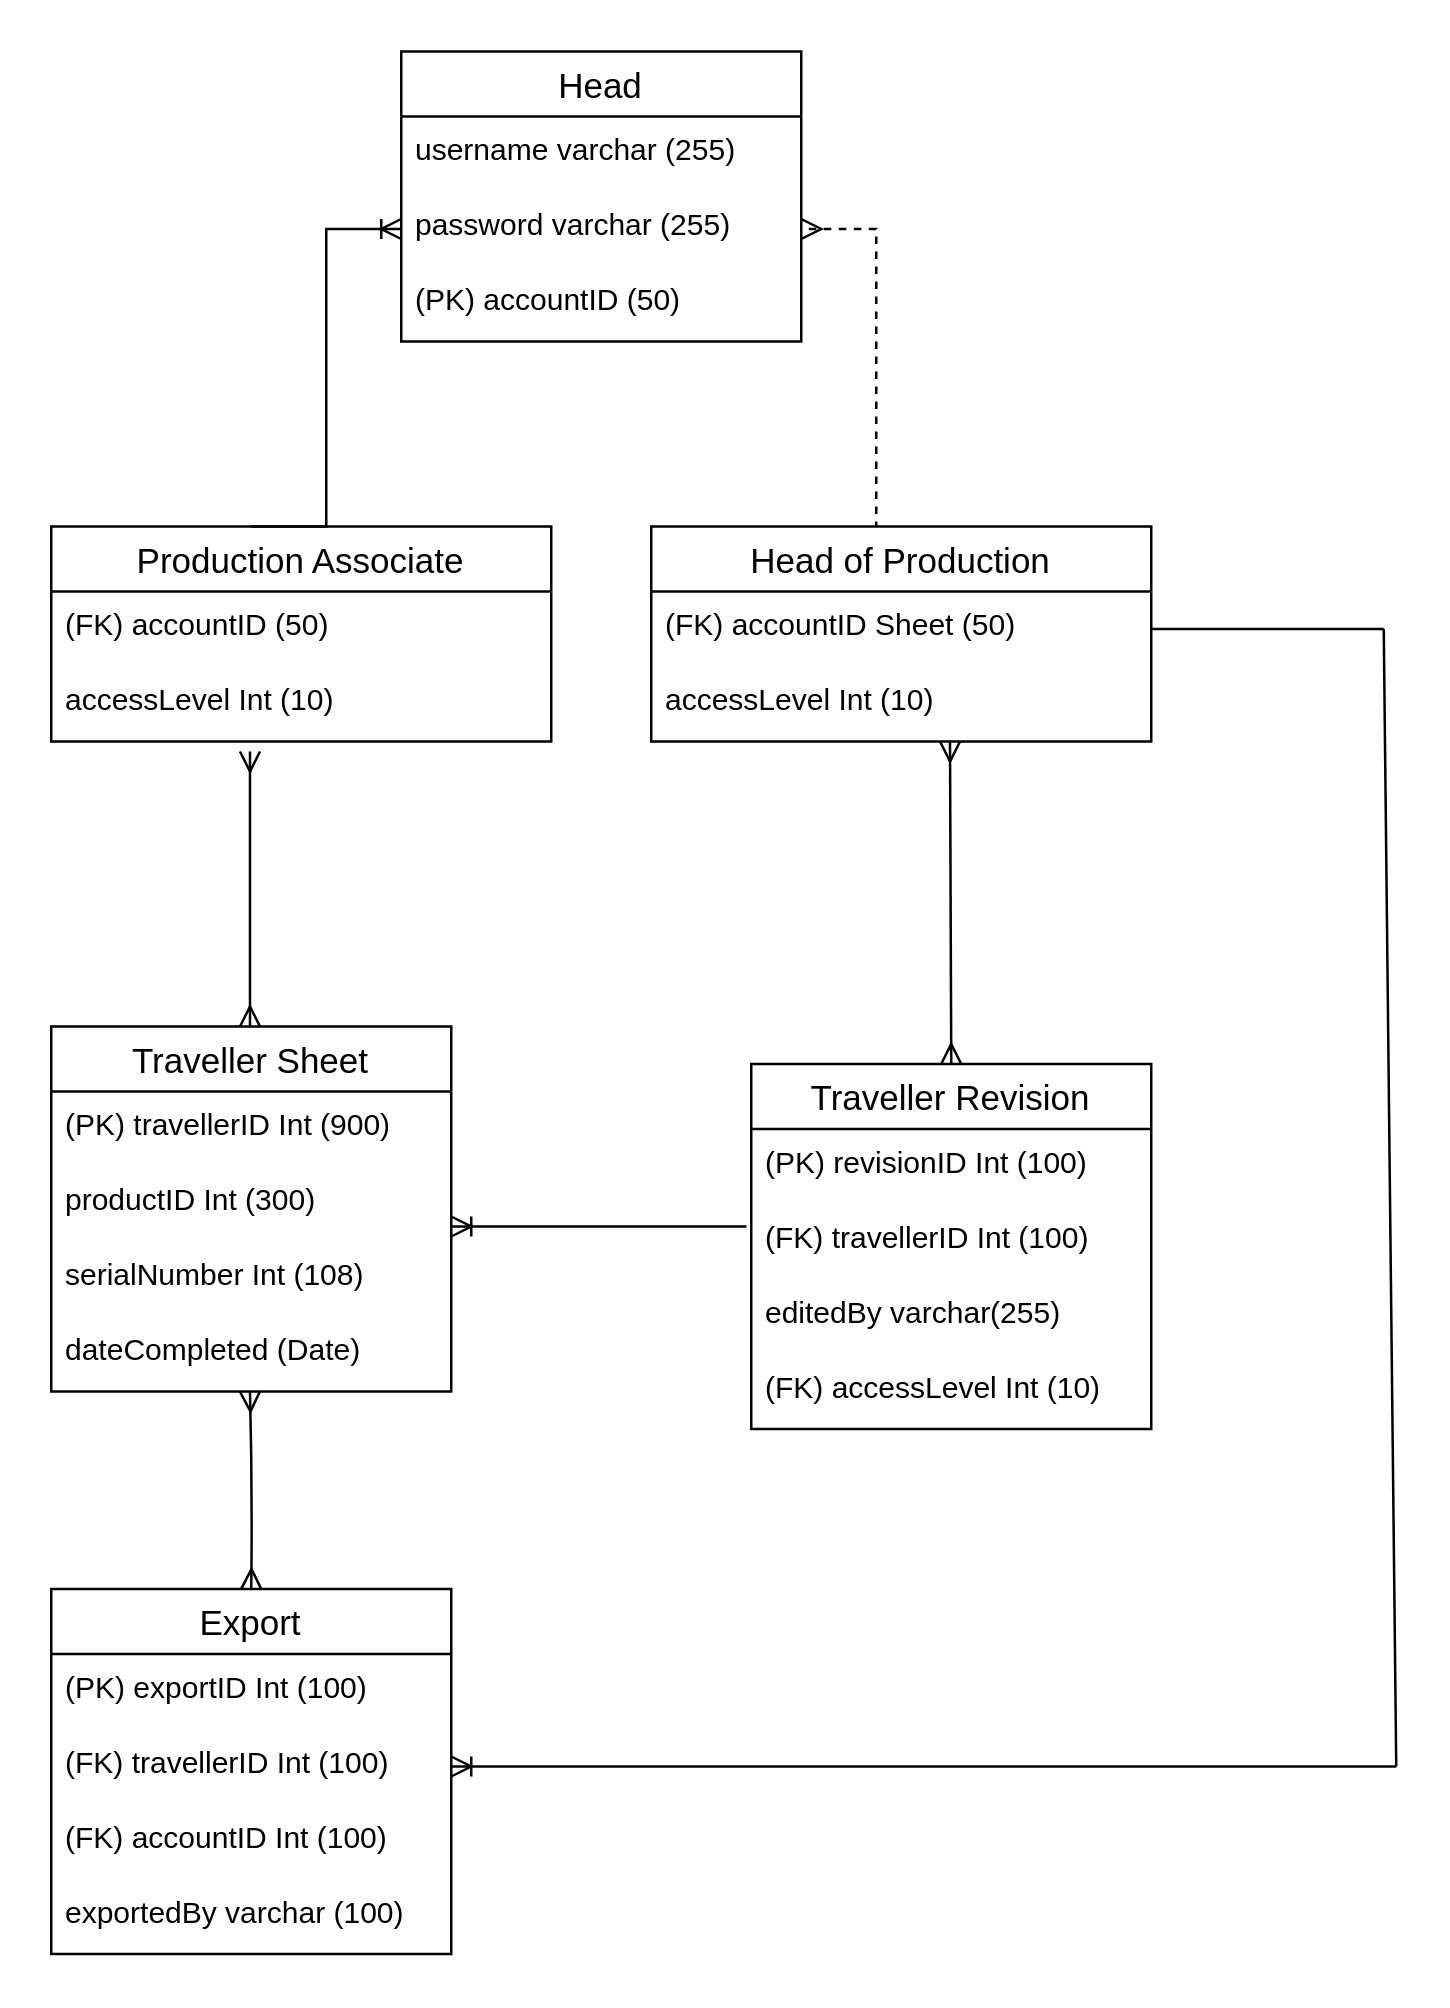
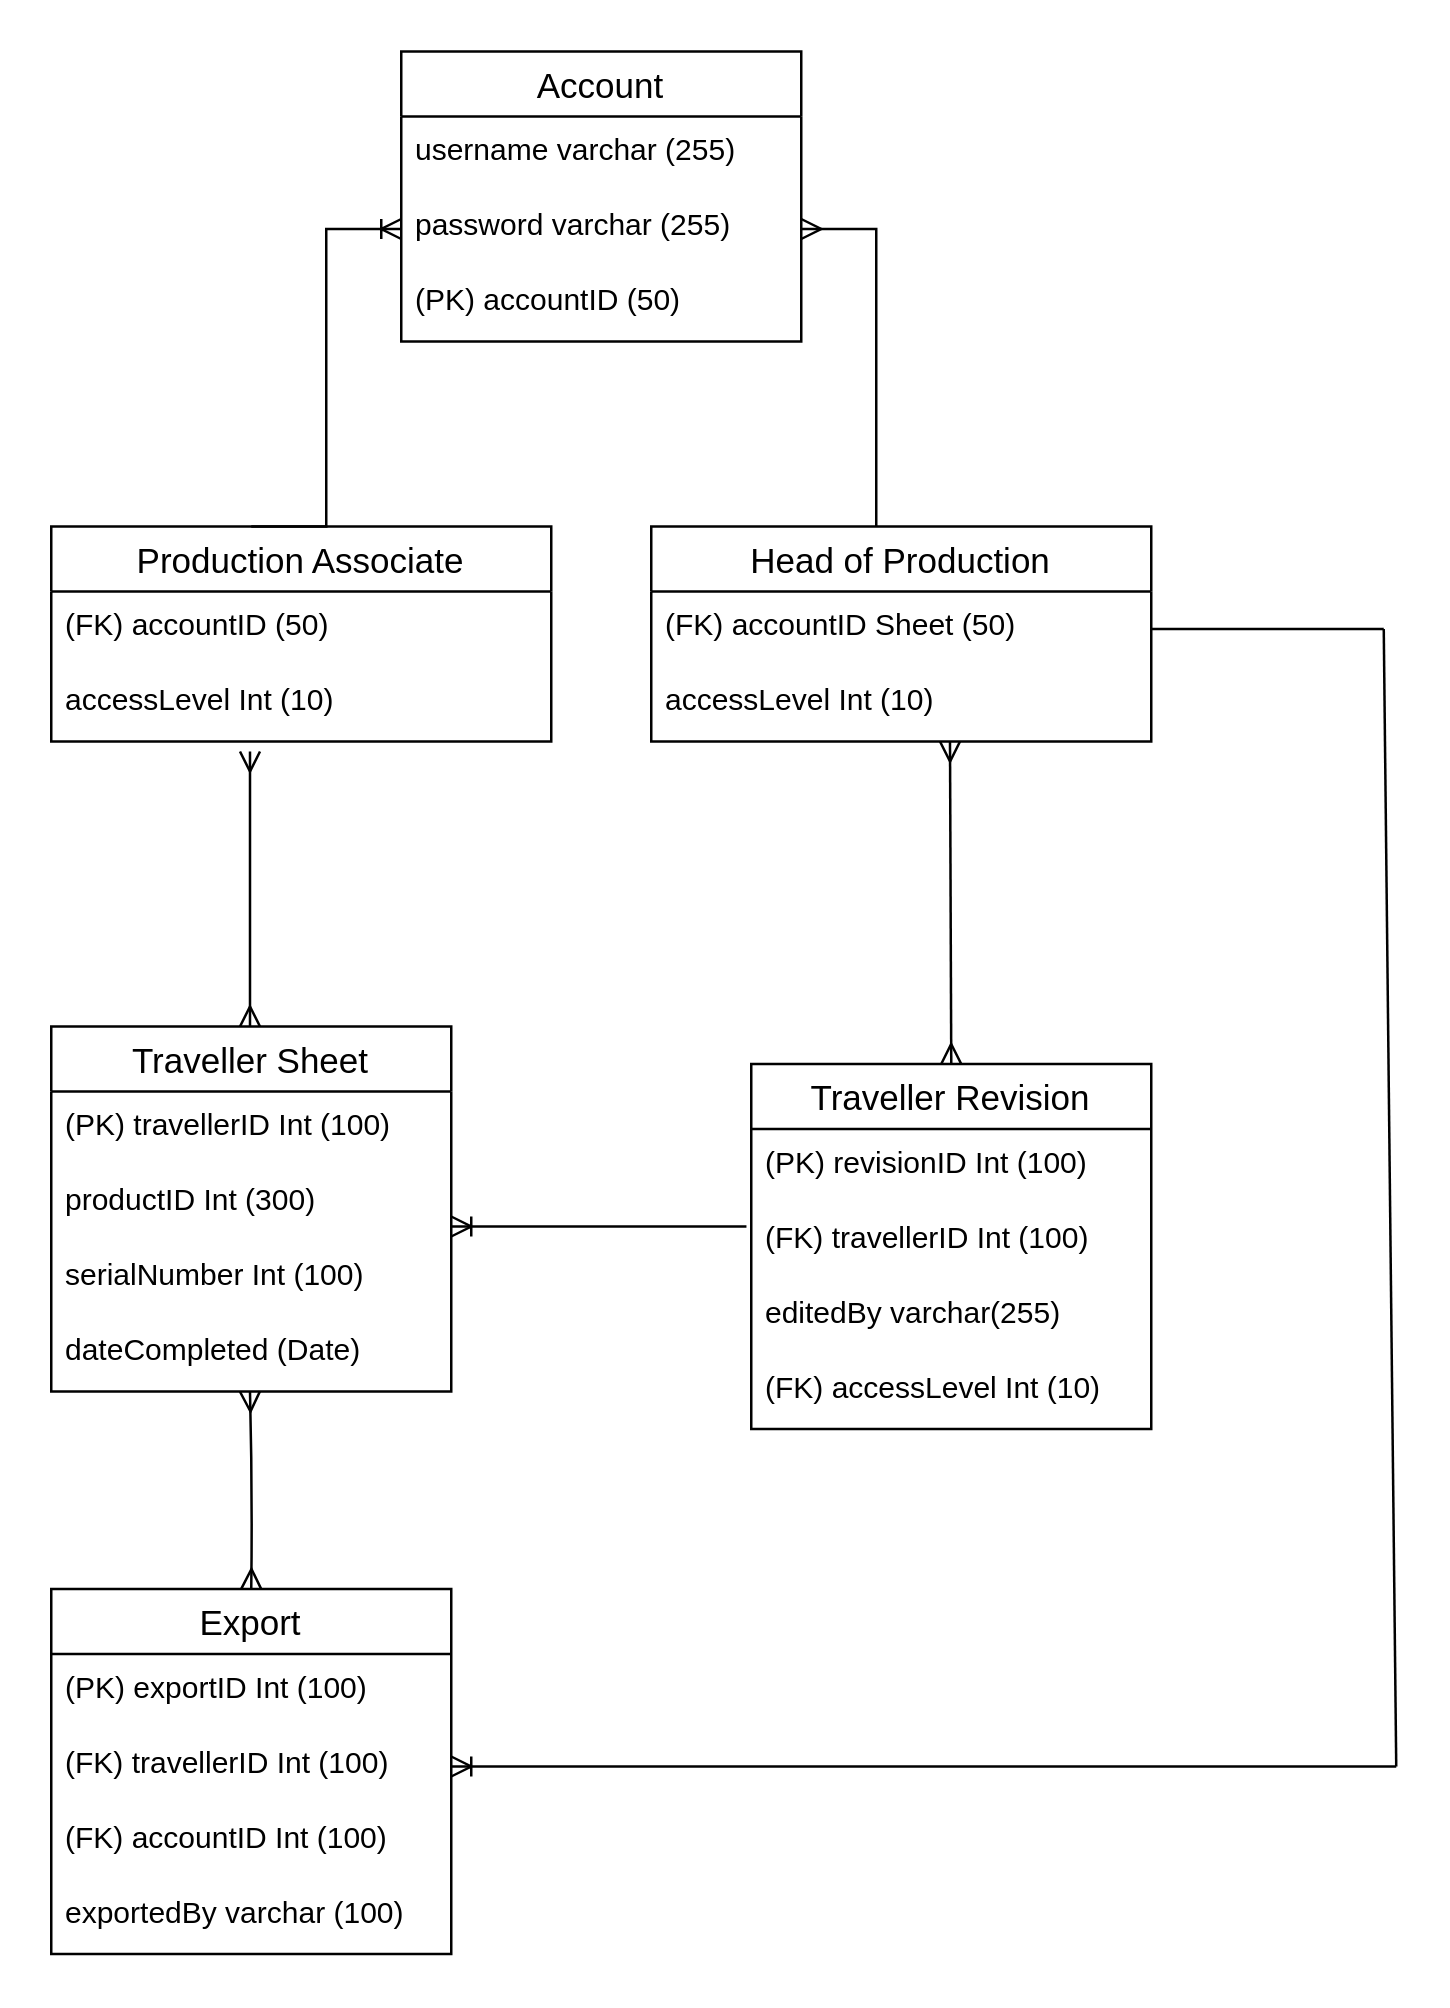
node "Head": label "Head" -> "Account"
edge "Head of Production" -> "password varchar (255)": style dashed -> solid
node "(PK) travellerID Int (900)": label "(PK) travellerID Int (900)" -> "(PK) travellerID Int (100)"
node "serialNumber Int (108)": label "serialNumber Int (108)" -> "serialNumber Int (100)"
